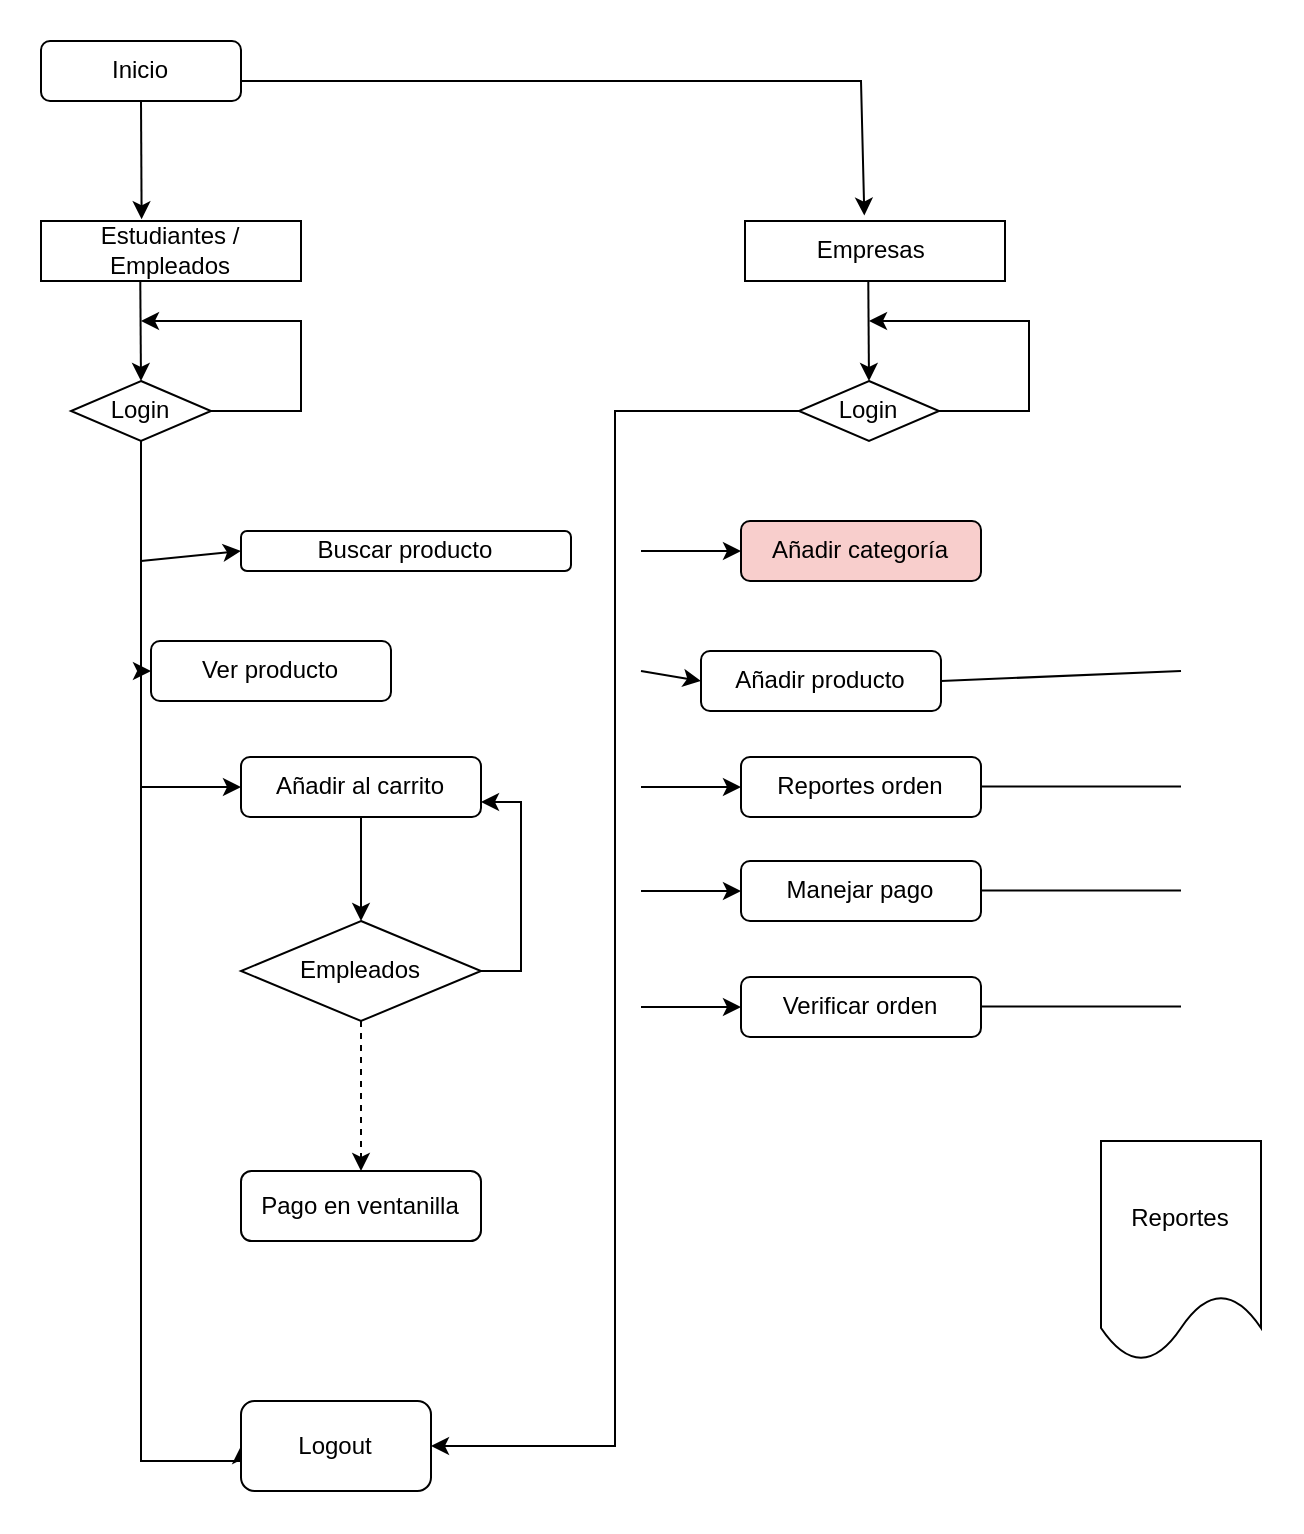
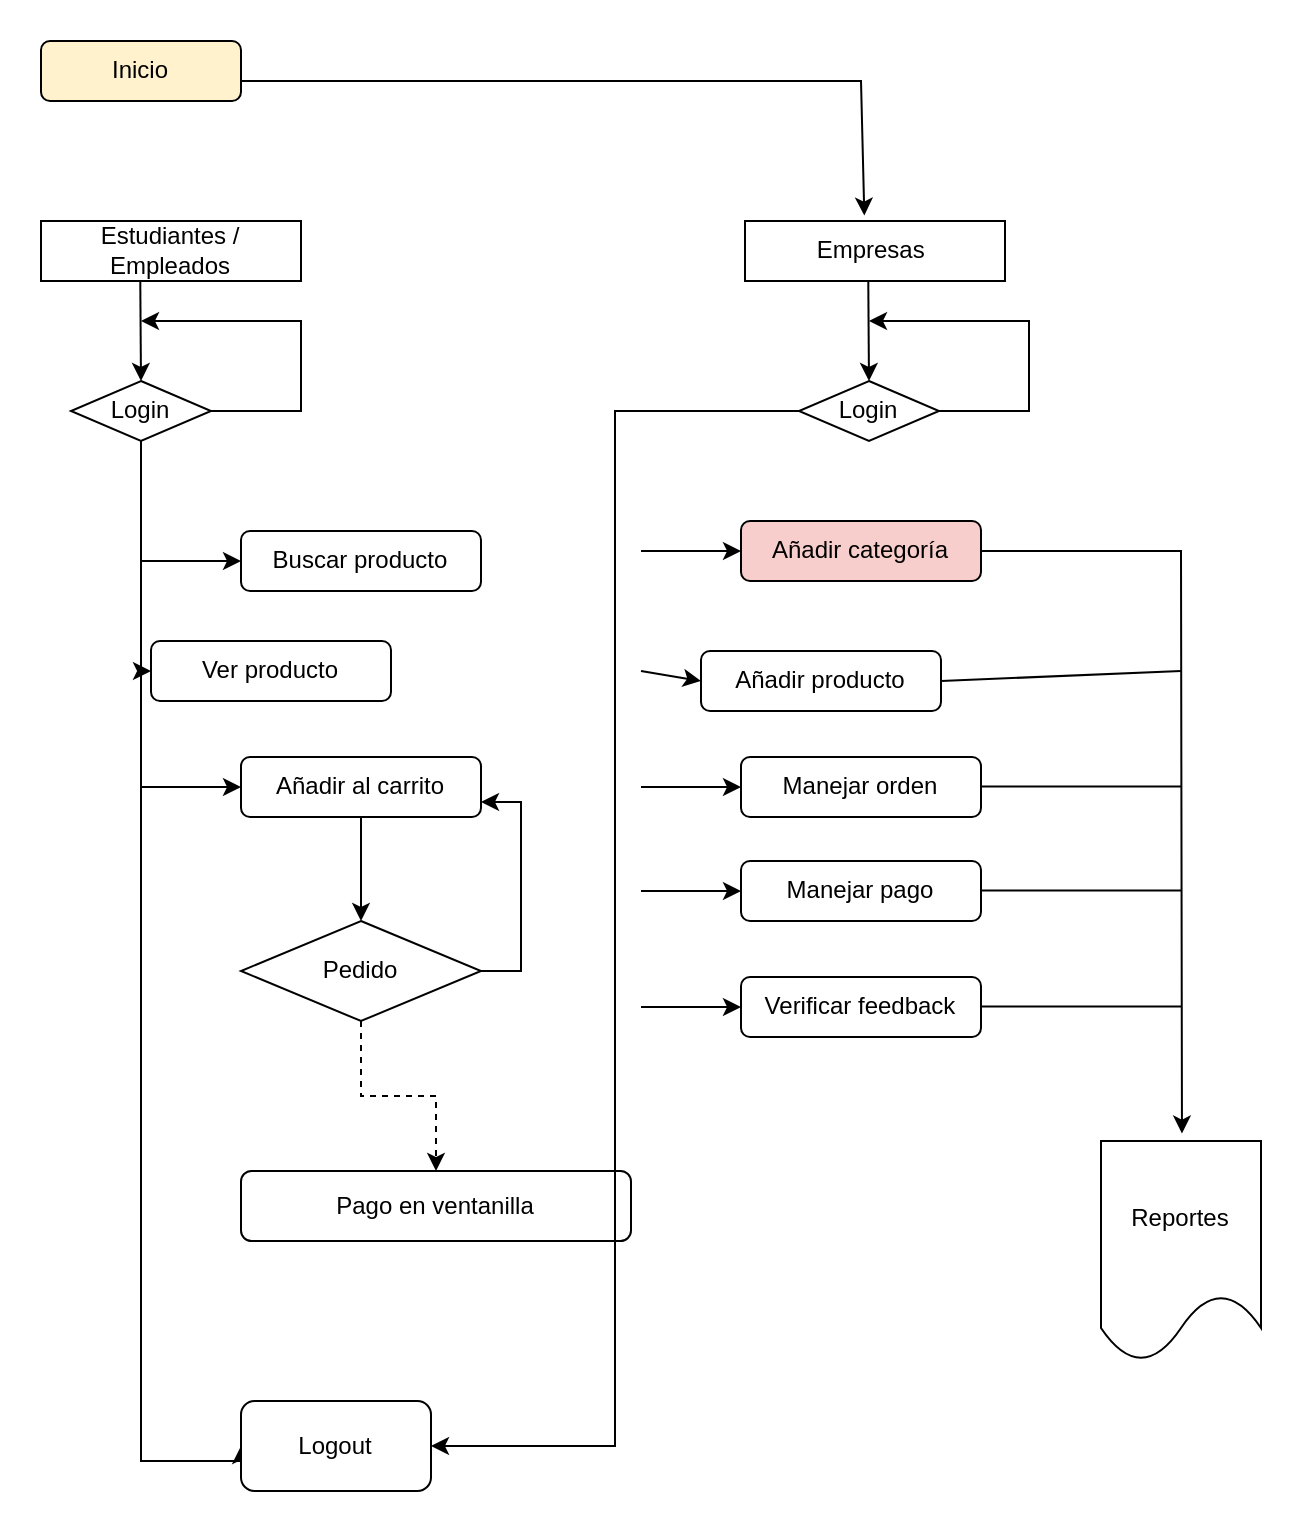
node "Inicio": fillcolor #ffffff -> #fff2cc
edge "Inicio" -> "Estudiantes / Empleados": removed
node "Buscar producto": size 330x40 -> 240x60
edge "Añadir categoría" -> "Reportes": added
node "Reportes orden": label "Reportes orden" -> "Manejar orden"
node "Empleados": label "Empleados" -> "Pedido"
node "Verificar orden": label "Verificar orden" -> "Verificar feedback"
node "Pago en ventanilla": size 240x70 -> 390x70
